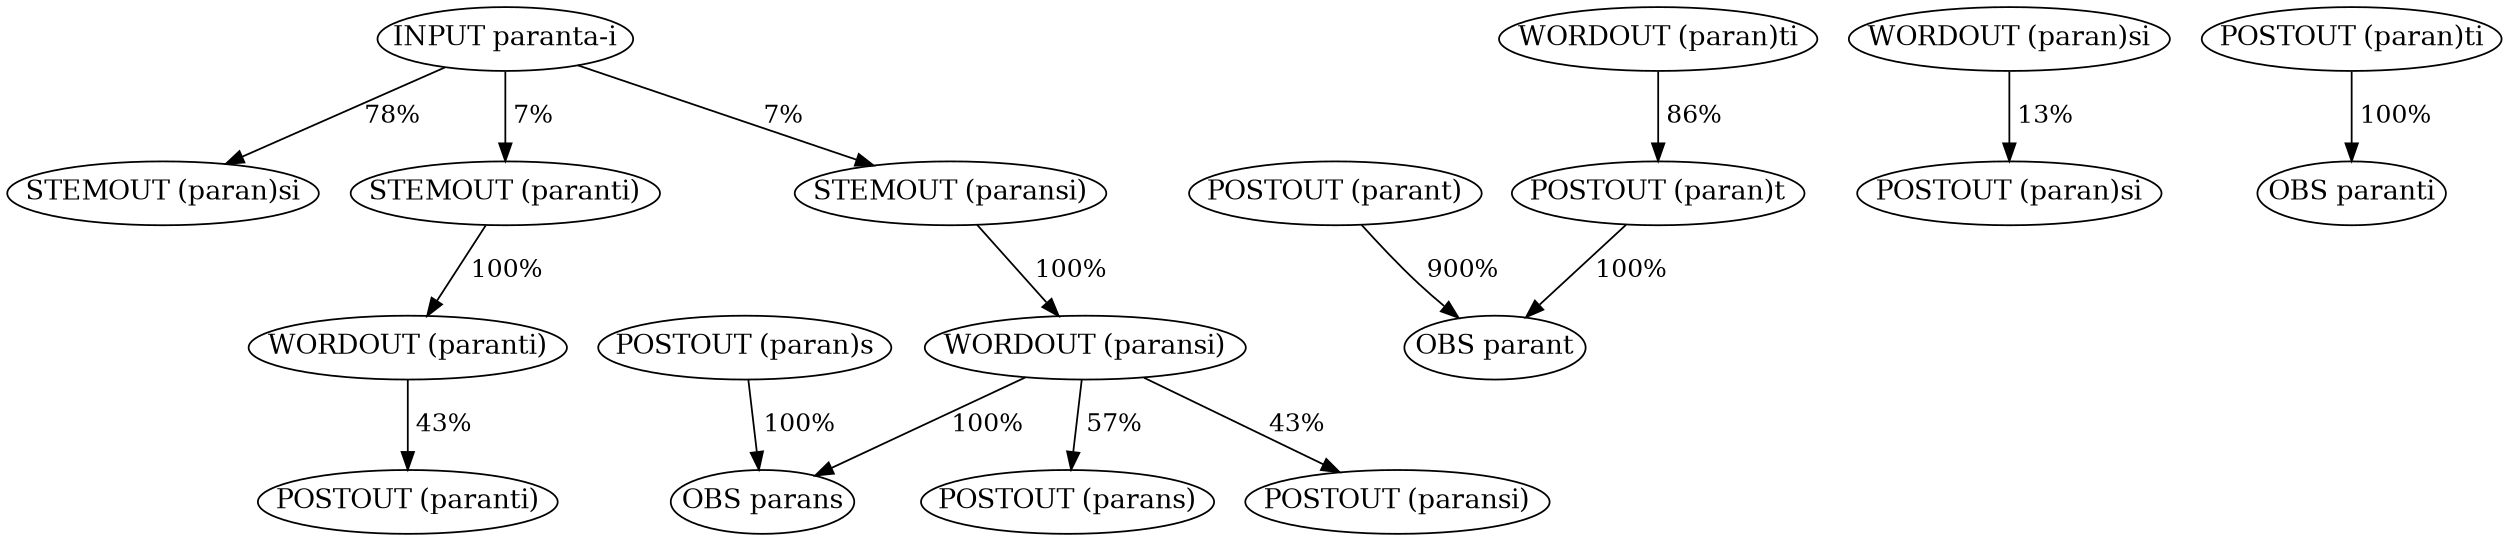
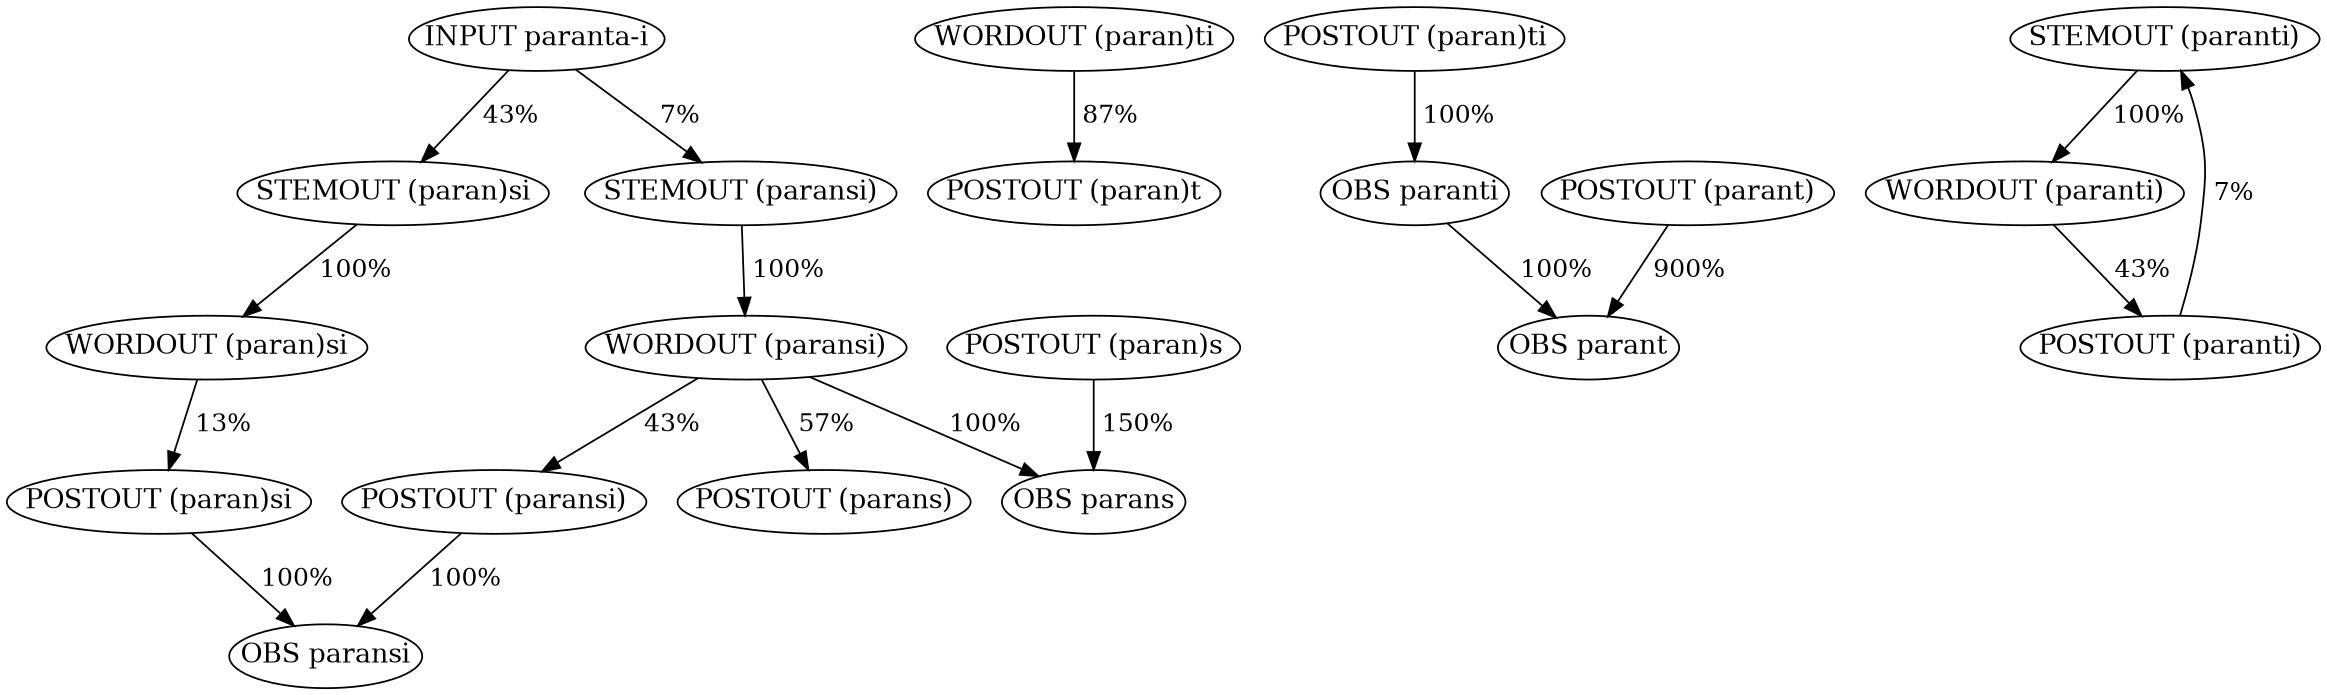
edge "INPUT paranta-i" -> "STEMOUT (paranti)": now "POSTOUT (paranti)" -> "STEMOUT (paranti)"
edge "INPUT paranta-i" -> "STEMOUT (paran)si": label " 78%" -> " 43%"
edge "WORDOUT (paran)ti" -> "POSTOUT (paran)t": label " 86%" -> " 87%"
edge "STEMOUT (paran)si" -> "WORDOUT (paran)si": added, label "100%"
edge "POSTOUT (paran)t" -> "OBS parant": now "OBS paranti" -> "OBS parant"
edge "POSTOUT (paran)s" -> "OBS parans": label " 100%" -> " 150%"
node "OBS paransi": added
